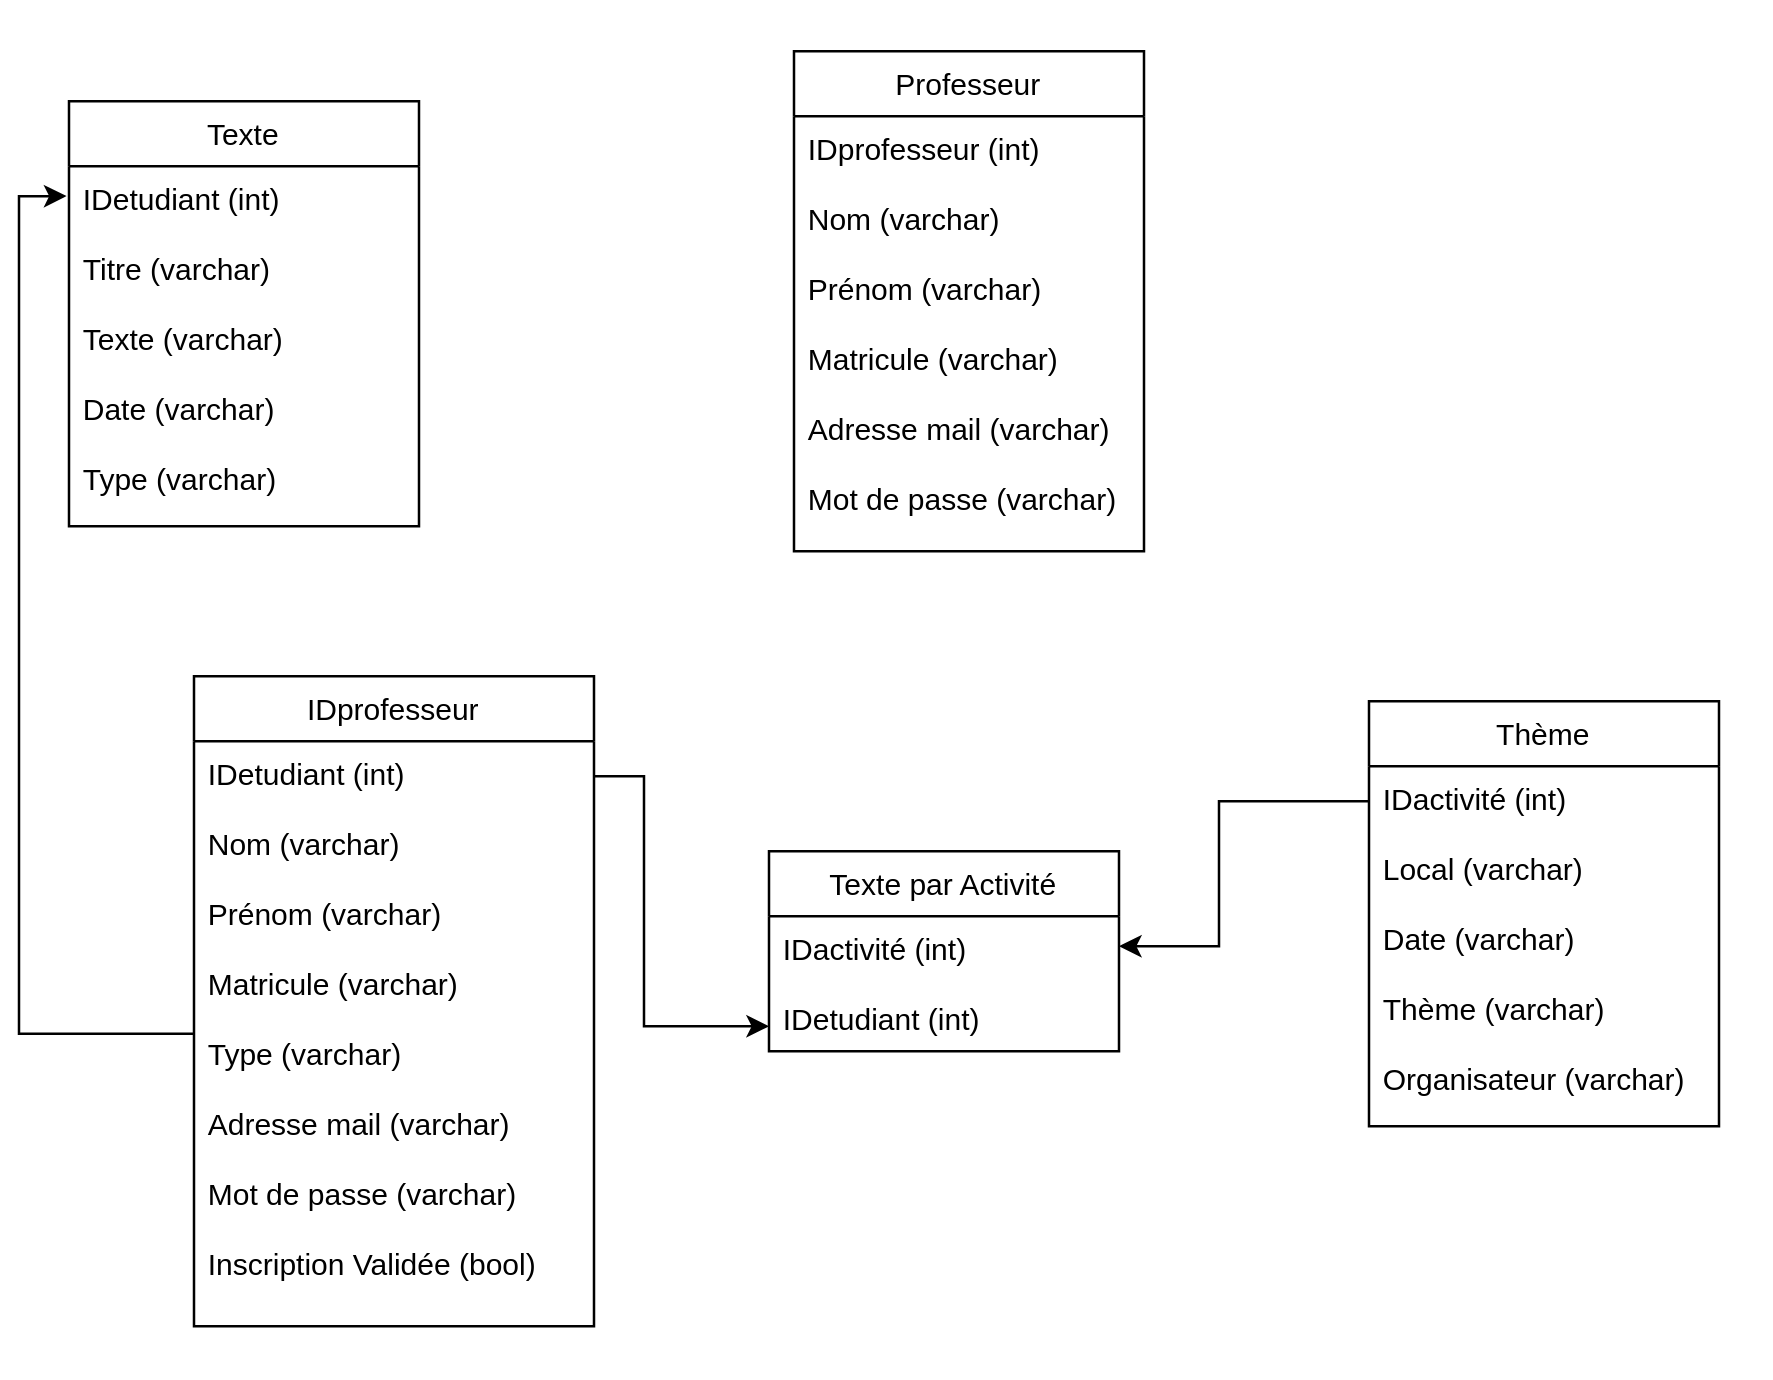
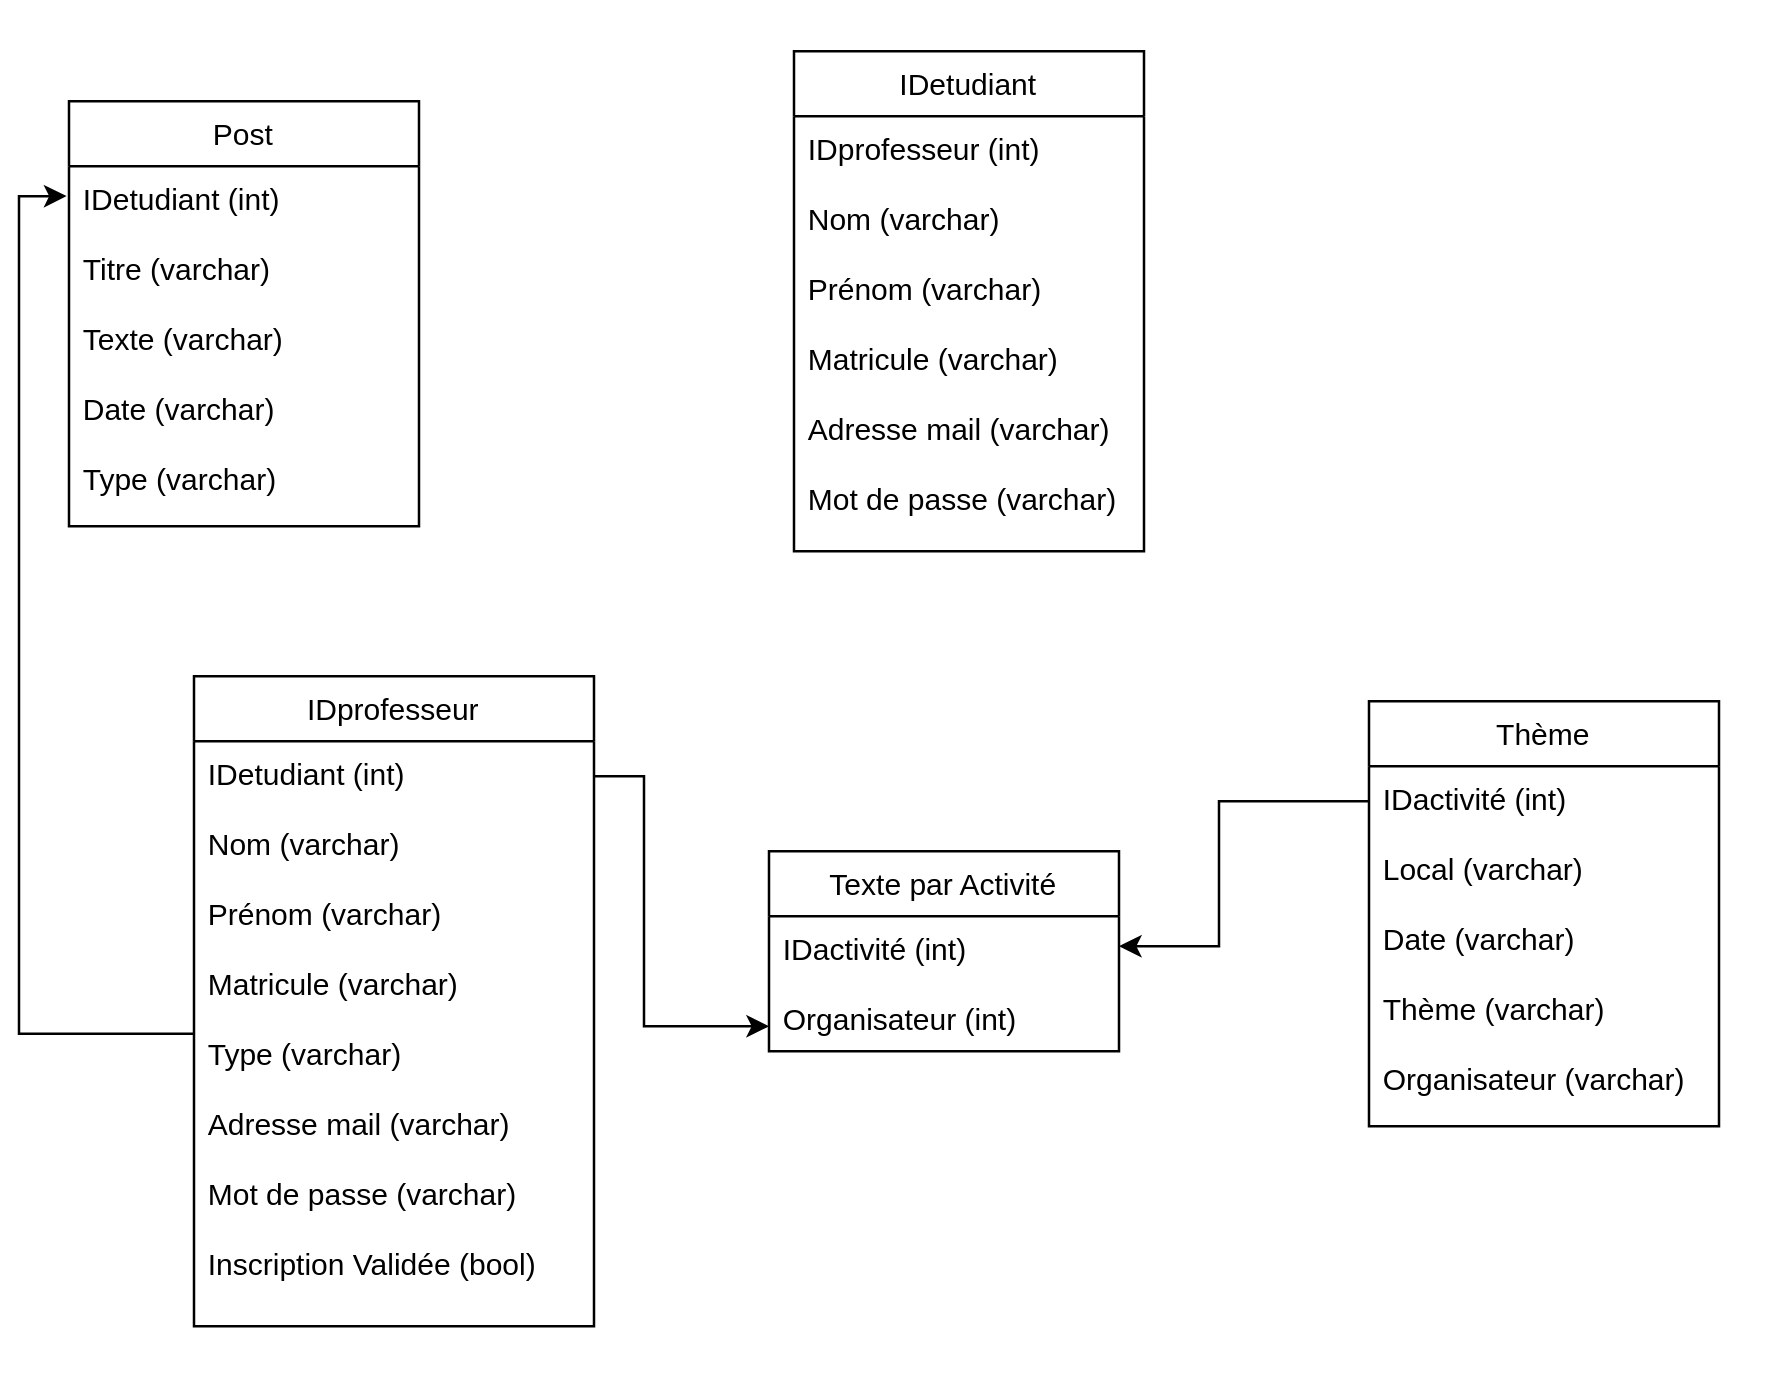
node "Professeur": label "Professeur" -> "IDetudiant"
node "Texte": label "Texte" -> "Post"
node "IDactivité (int) IDetudiant (int)": label "IDactivité (int) IDetudiant (int)" -> "IDactivité (int) Organisateur (int)"
